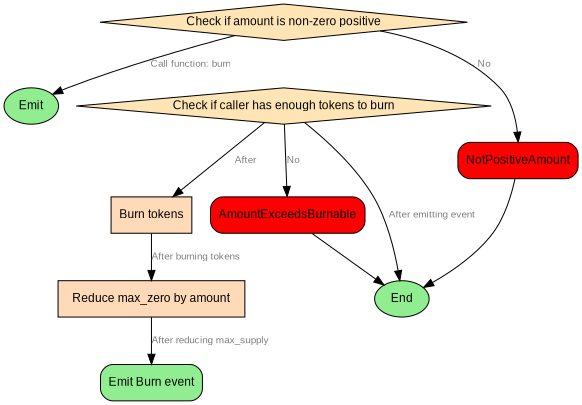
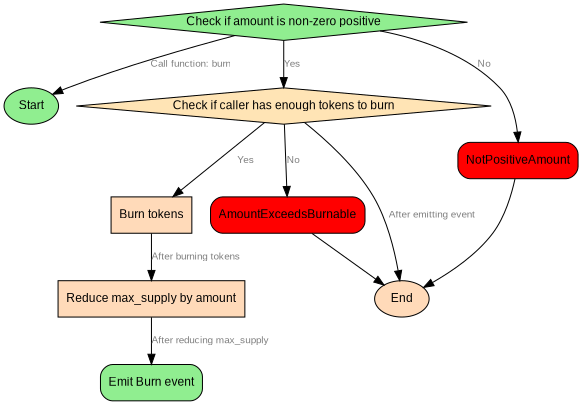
node "Check if amount is non-zero positive": fillcolor #ffe4b5 -> #90ee90
edge "Check if amount is non-zero positive" -> "Check if caller has enough tokens to burn": added, label "Yes"
node "Emit": label "Emit" -> "Start"
edge "Check if caller has enough tokens to burn" -> "Burn tokens": label "After" -> "Yes"
node "Reduce max_zero by amount": label "Reduce max_zero by amount" -> "Reduce max_supply by amount"
node "End": fillcolor #90ee90 -> #ffdab9
